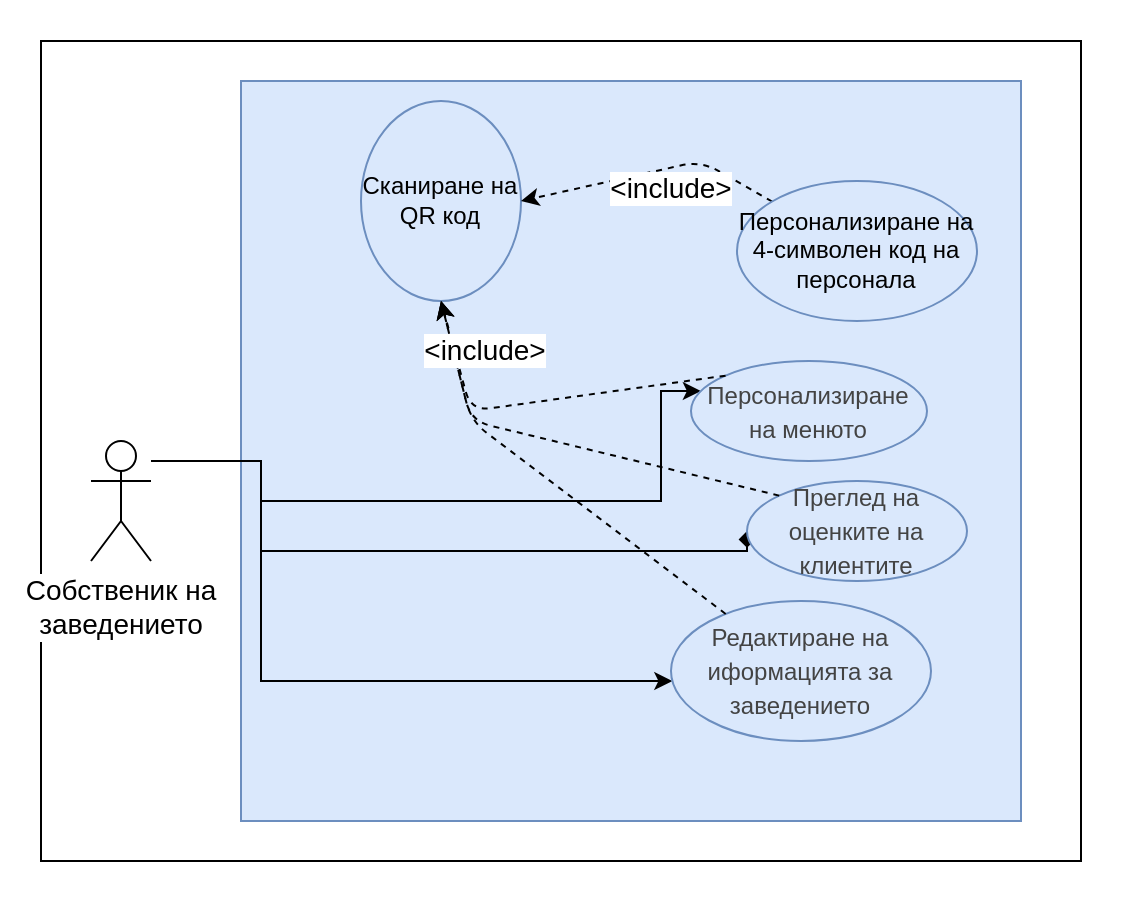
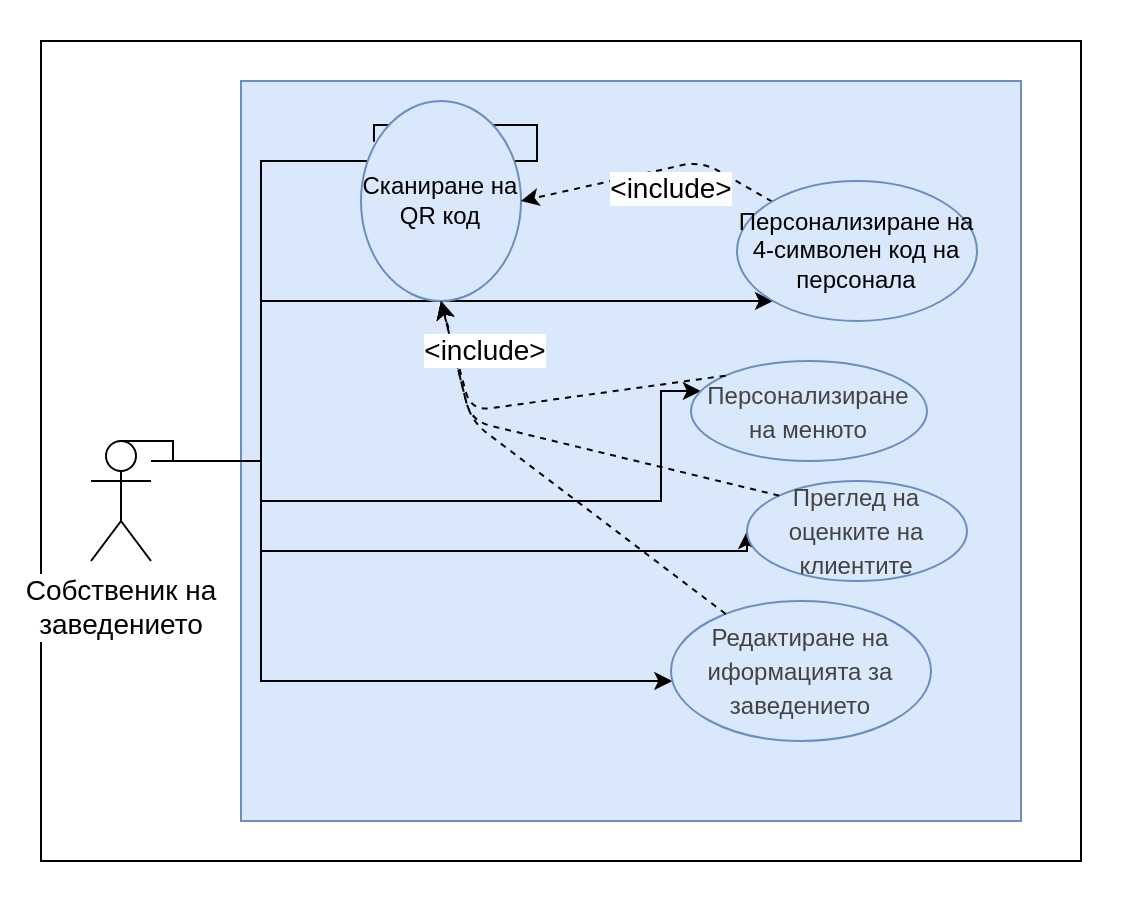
edge "Сканиране на QR код" -- "Собственик на заведението": added
edge "Собственик на заведението" -> "Персонализиране на 4-символен код на персонала": added
edge "Собственик на заведението" -> "Преглед на оценките на клиентите": arrowhead diamond -> classic
